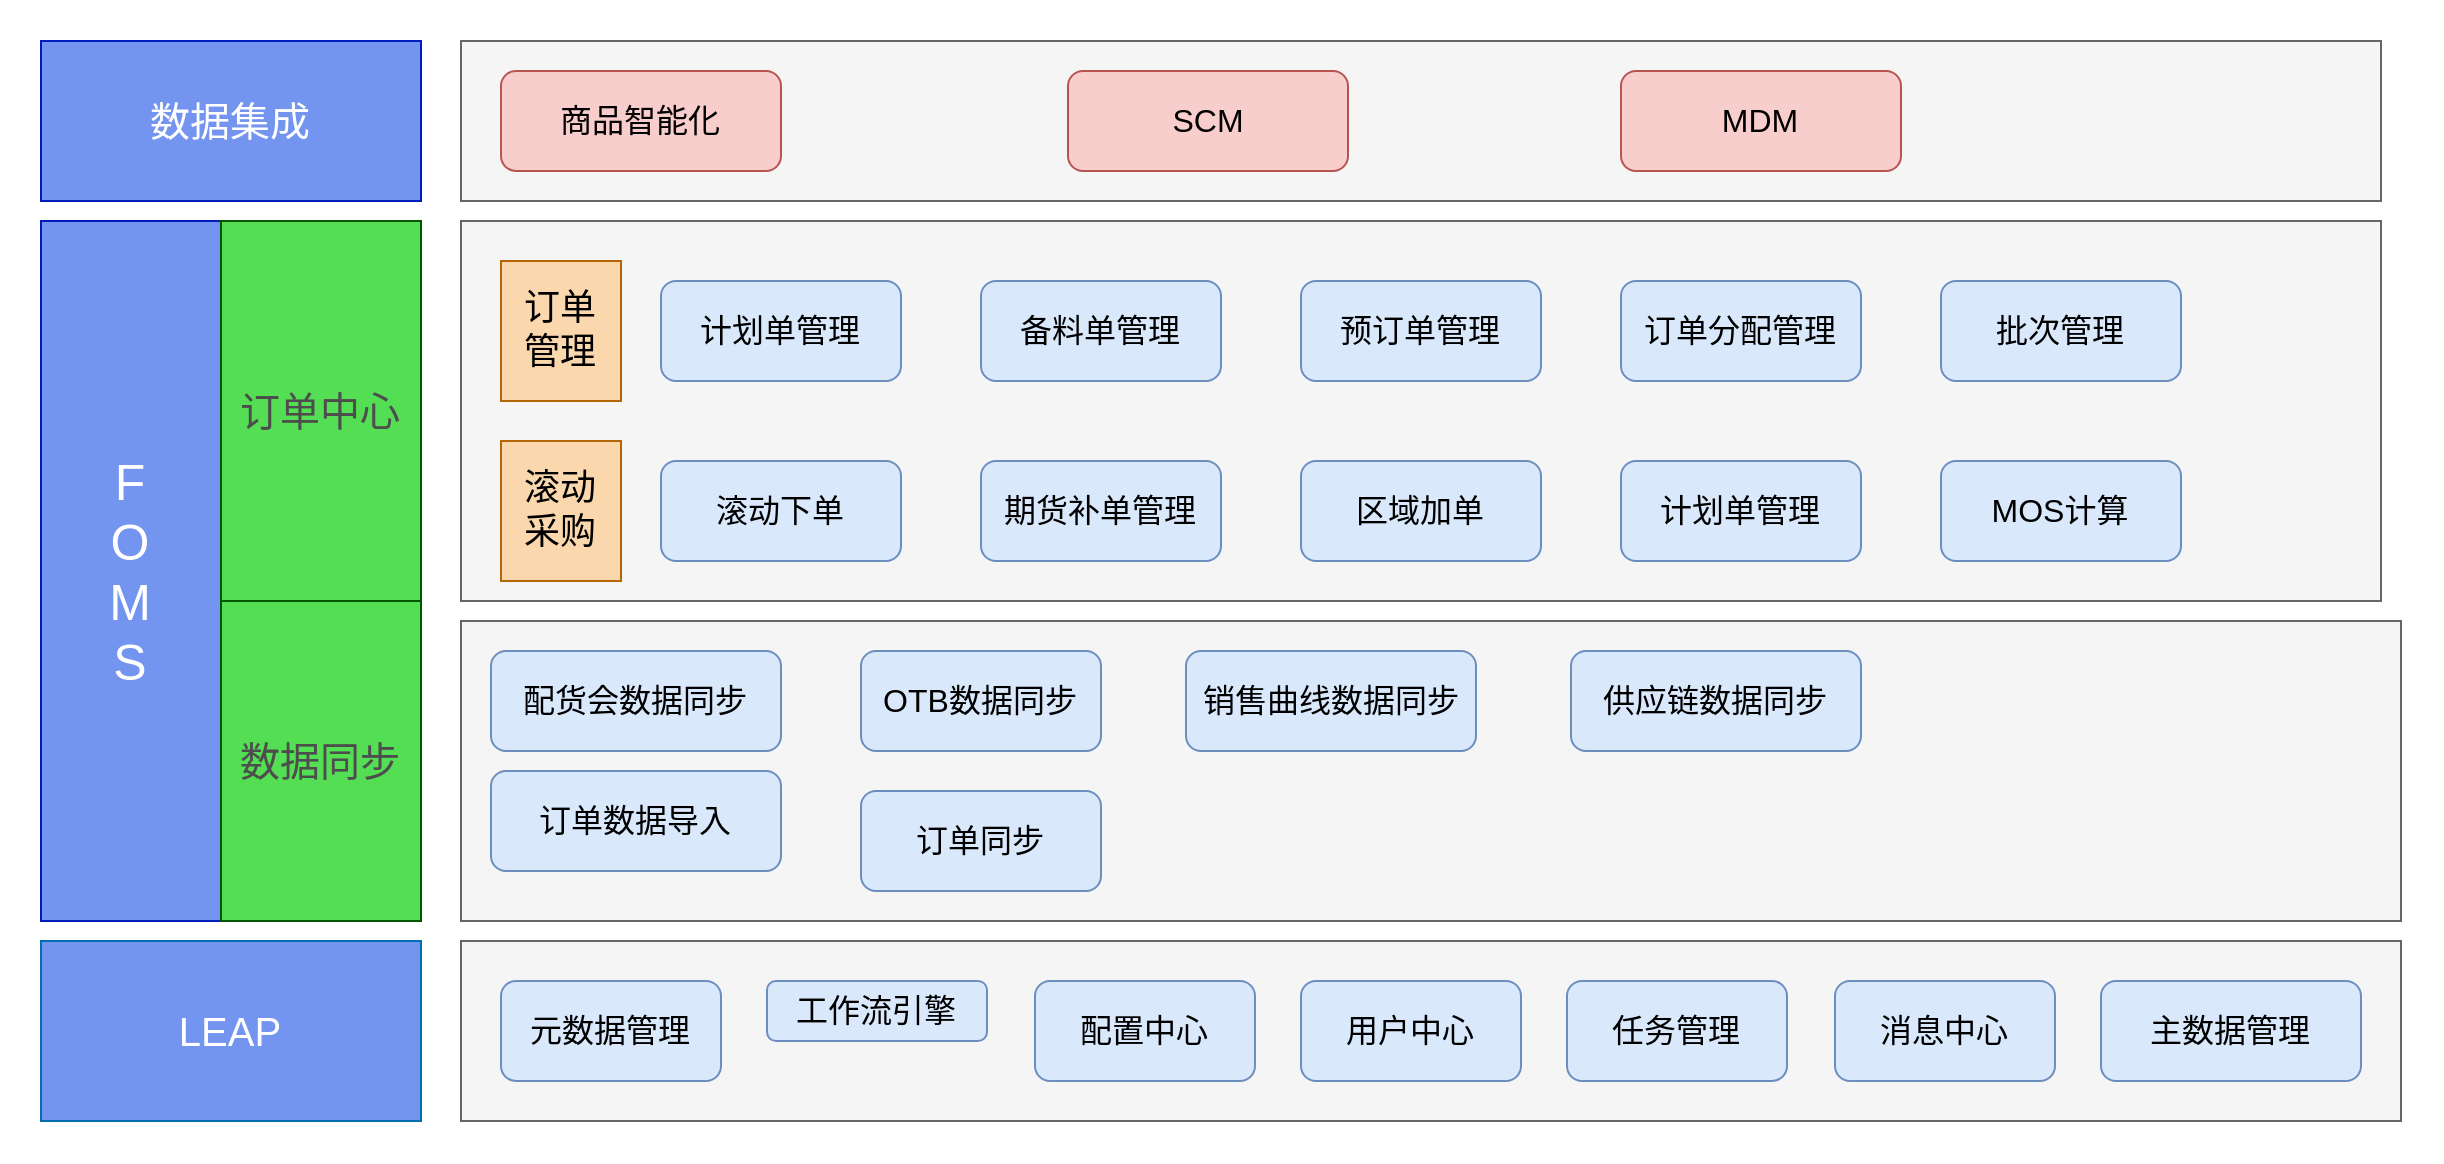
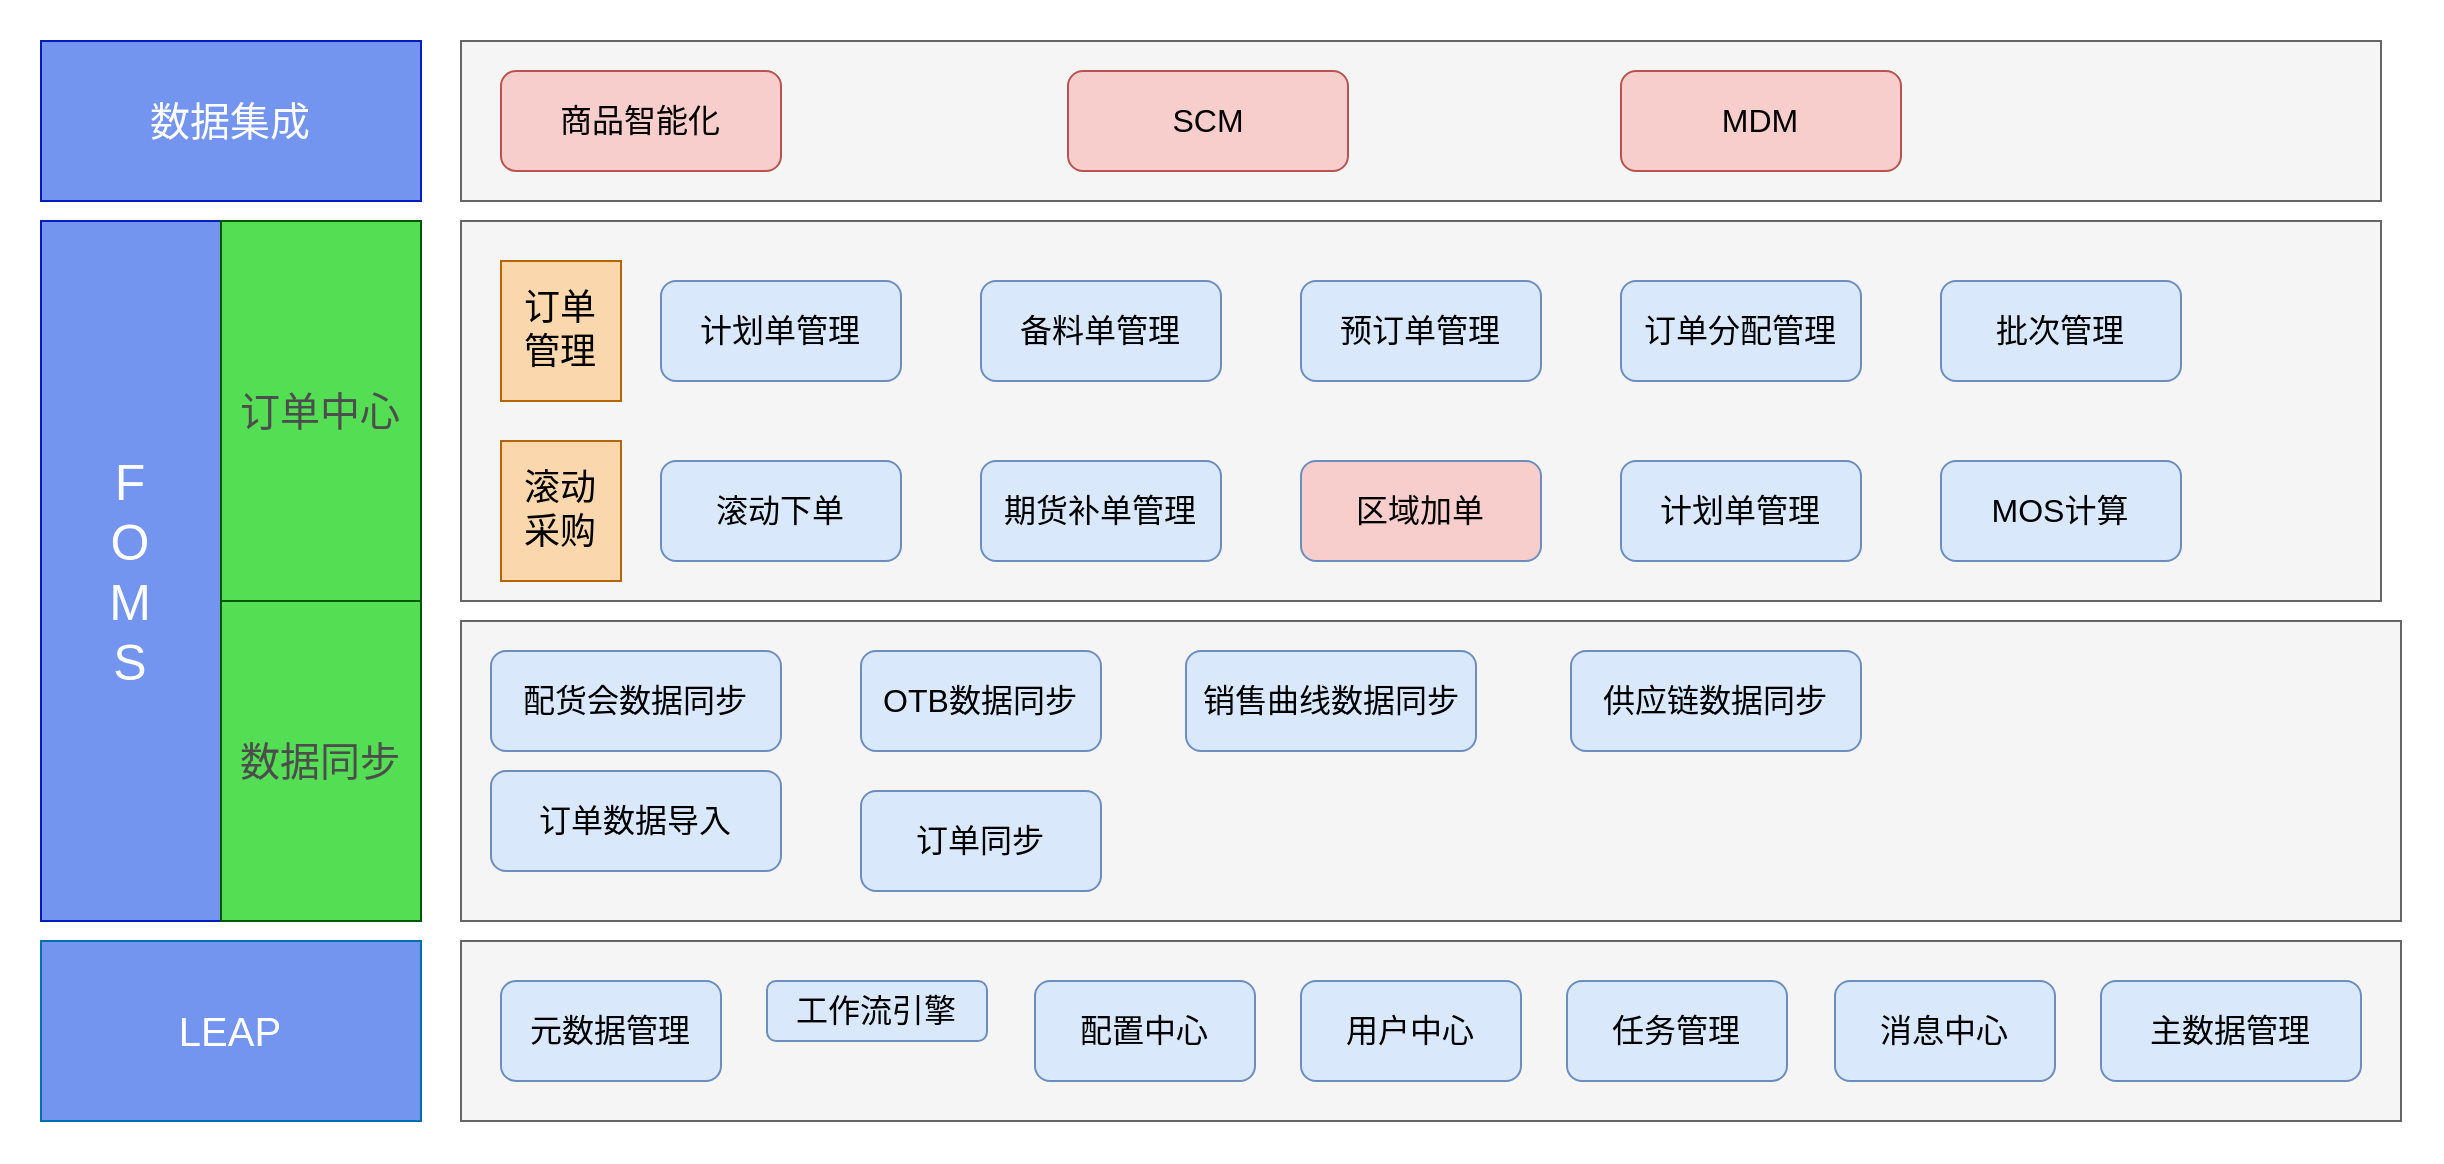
node "区域加单": fillcolor #dae8fc -> #f8cecc
